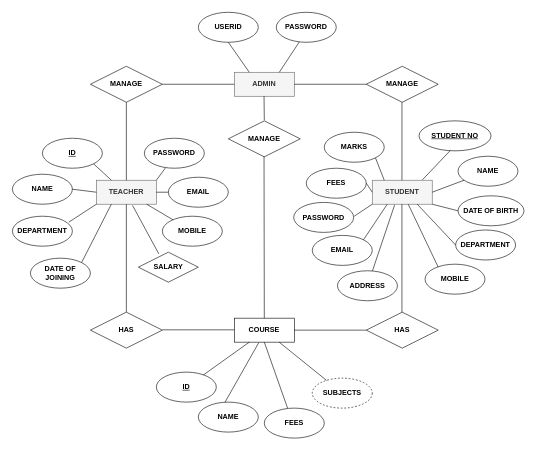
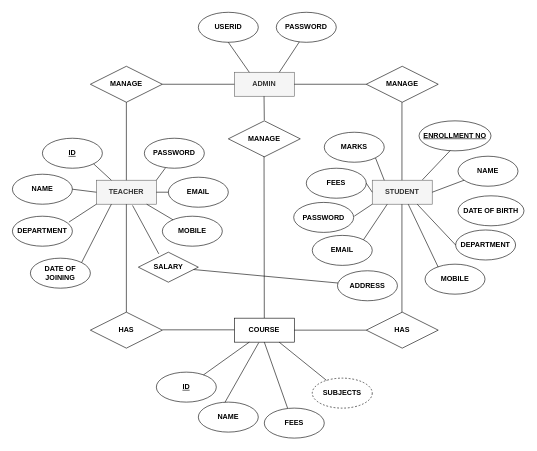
node "STUDENT NO": label "STUDENT NO" -> "ENROLLMENT NO"
edge "STUDENT" -- "DATE OF BIRTH": removed
edge "STUDENT" -- "ADDRESS": now "SALARY" -- "ADDRESS"
